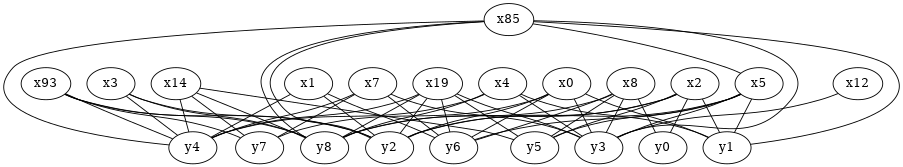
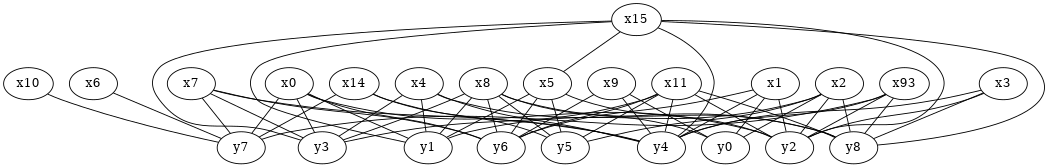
node "x85": label "x85" -> "x15"
node "x10": added
node "x6": added
node "x19": label "x19" -> "x11"
node "x9": added
node "x12": removed
edge "x8" -- "y1": added
edge "x14" -- "y8": removed
edge "x5" -- "y3": removed
edge "x1" -- "y0": added
